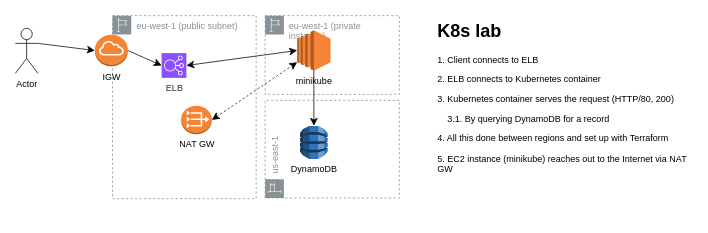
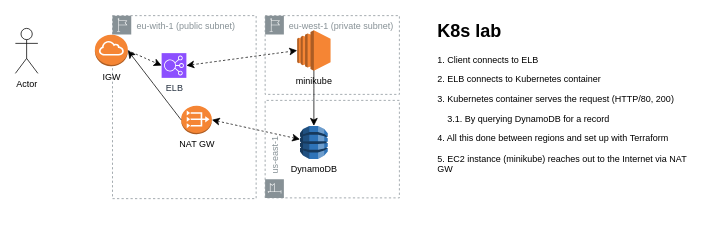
node "eu-west-1 (public subnet)": label "eu-west-1 (public subnet)" -> "eu-with-1 (public subnet)"
node "eu-west-1 (private instance)": label "eu-west-1 (private instance)" -> "eu-west-1 (private subnet)"
edge "Actor" -> "IGW": removed
edge "IGW" -> "ELB": style solid -> dashed
edge "minikube" -- "ELB": style solid -> dashed
edge "NAT GW" -> "IGW": added
edge "minikube" -- "NAT GW": now "DynamoDB" -- "NAT GW"
